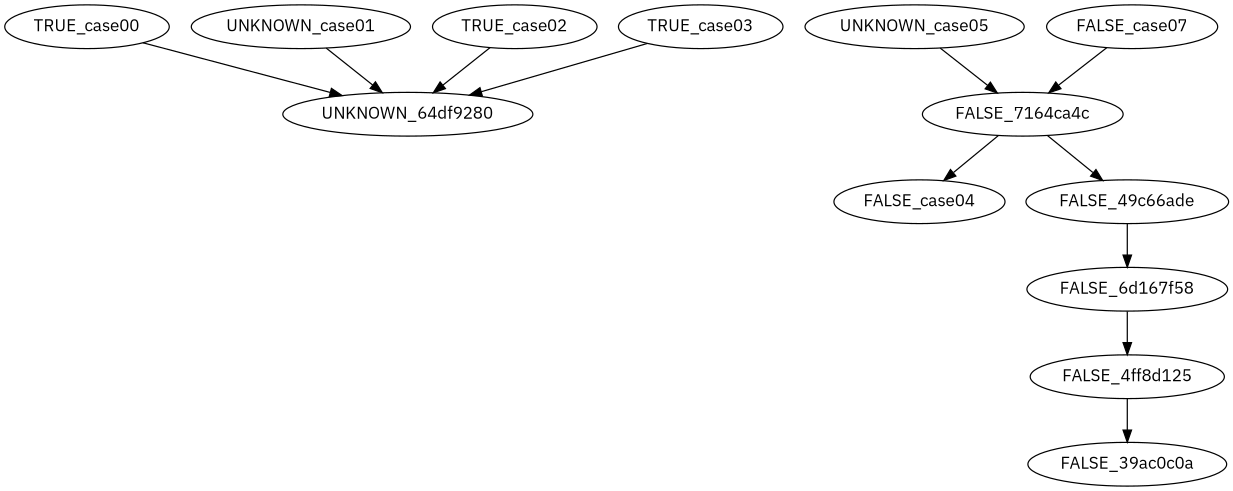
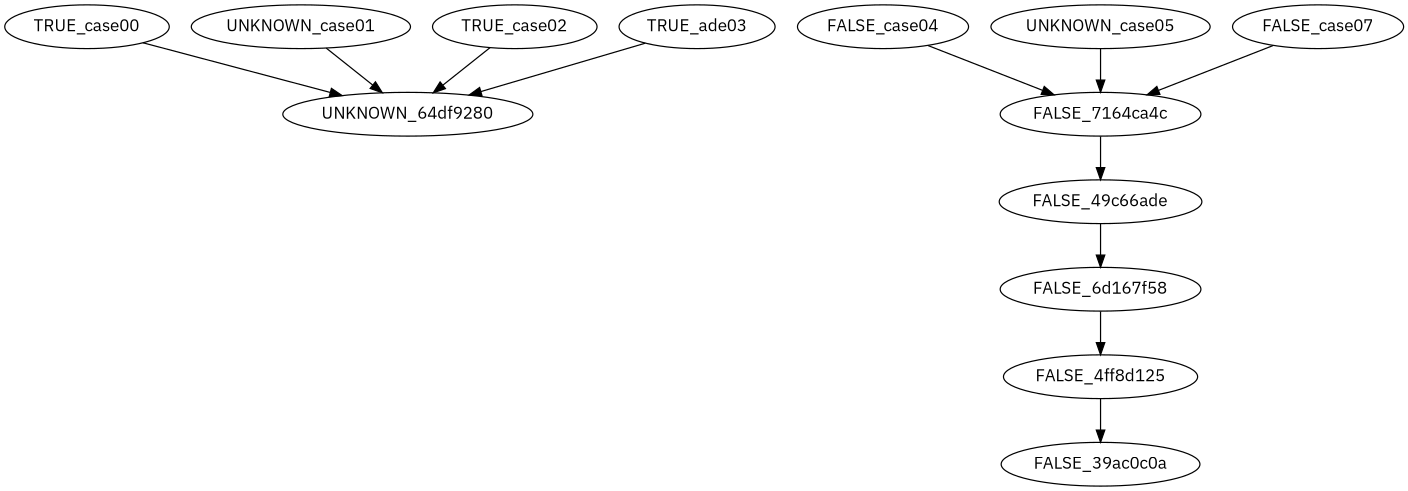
node "TRUE_case03": label "TRUE_case03" -> "TRUE_ade03"
edge "FALSE_7164ca4c" -> "FALSE_case04": reversed
